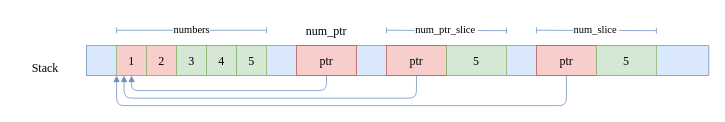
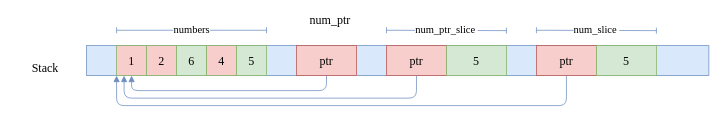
node "num_ptr": moved (327, 30) -> (330, 19)
node "3": label "3" -> "6"
node "4": fillcolor #d5e8d4 -> #f8cecc
